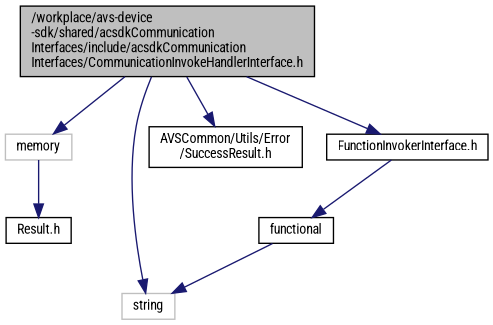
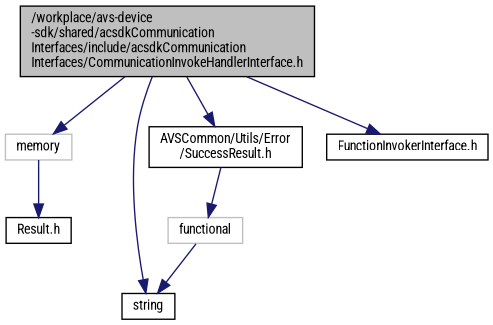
edge "FunctionInvokerInterface.h" -> "functional": now "AVSCommon/Utils/Error /SuccessResult.h" -> "functional"
node "functional": color black -> grey75
node "string": color grey75 -> black
